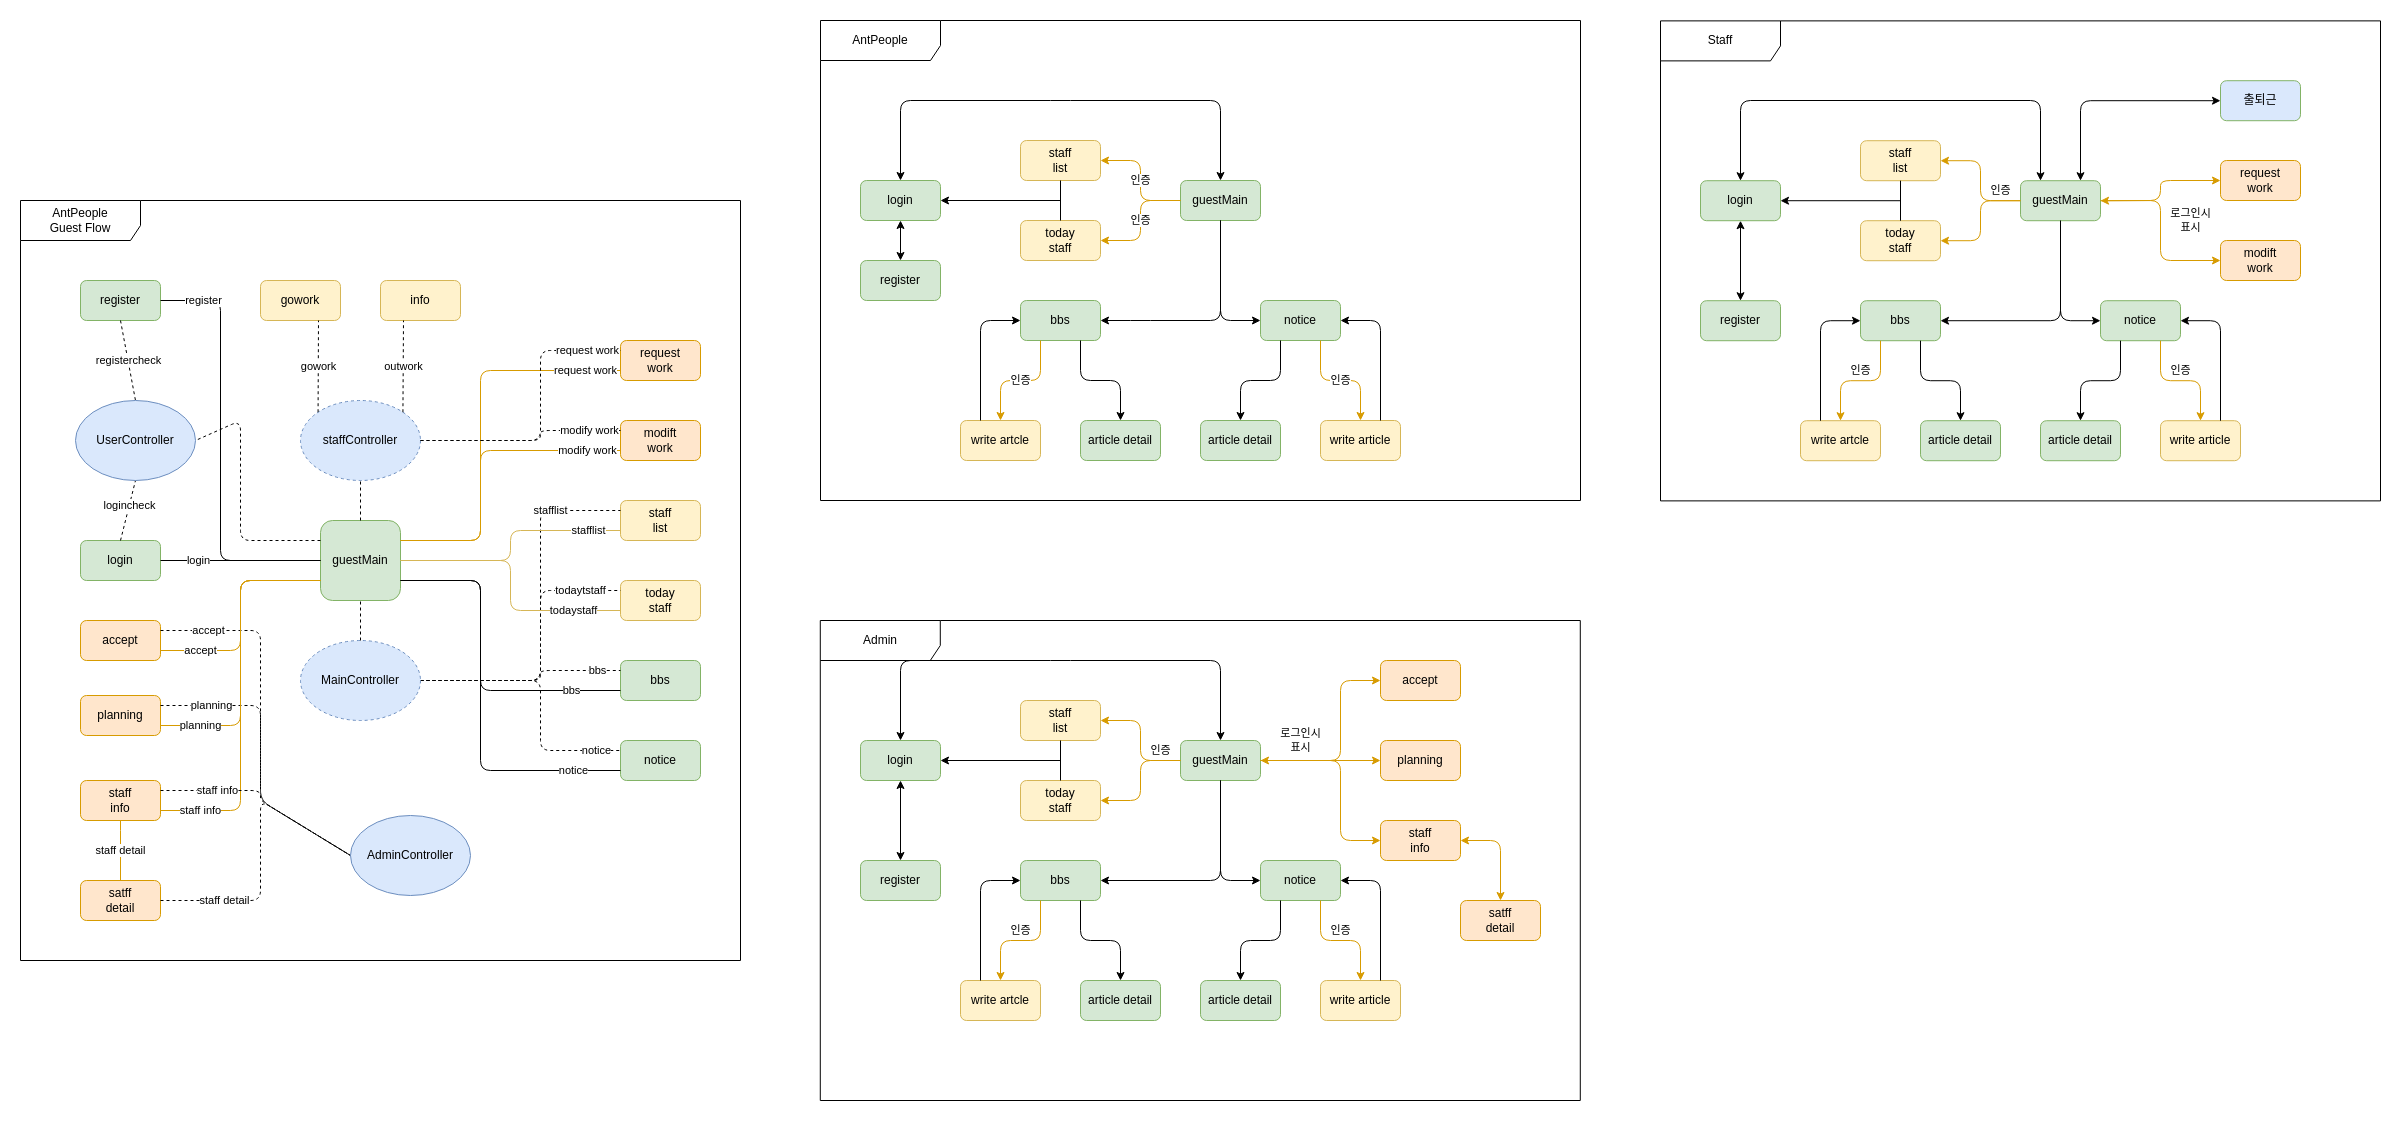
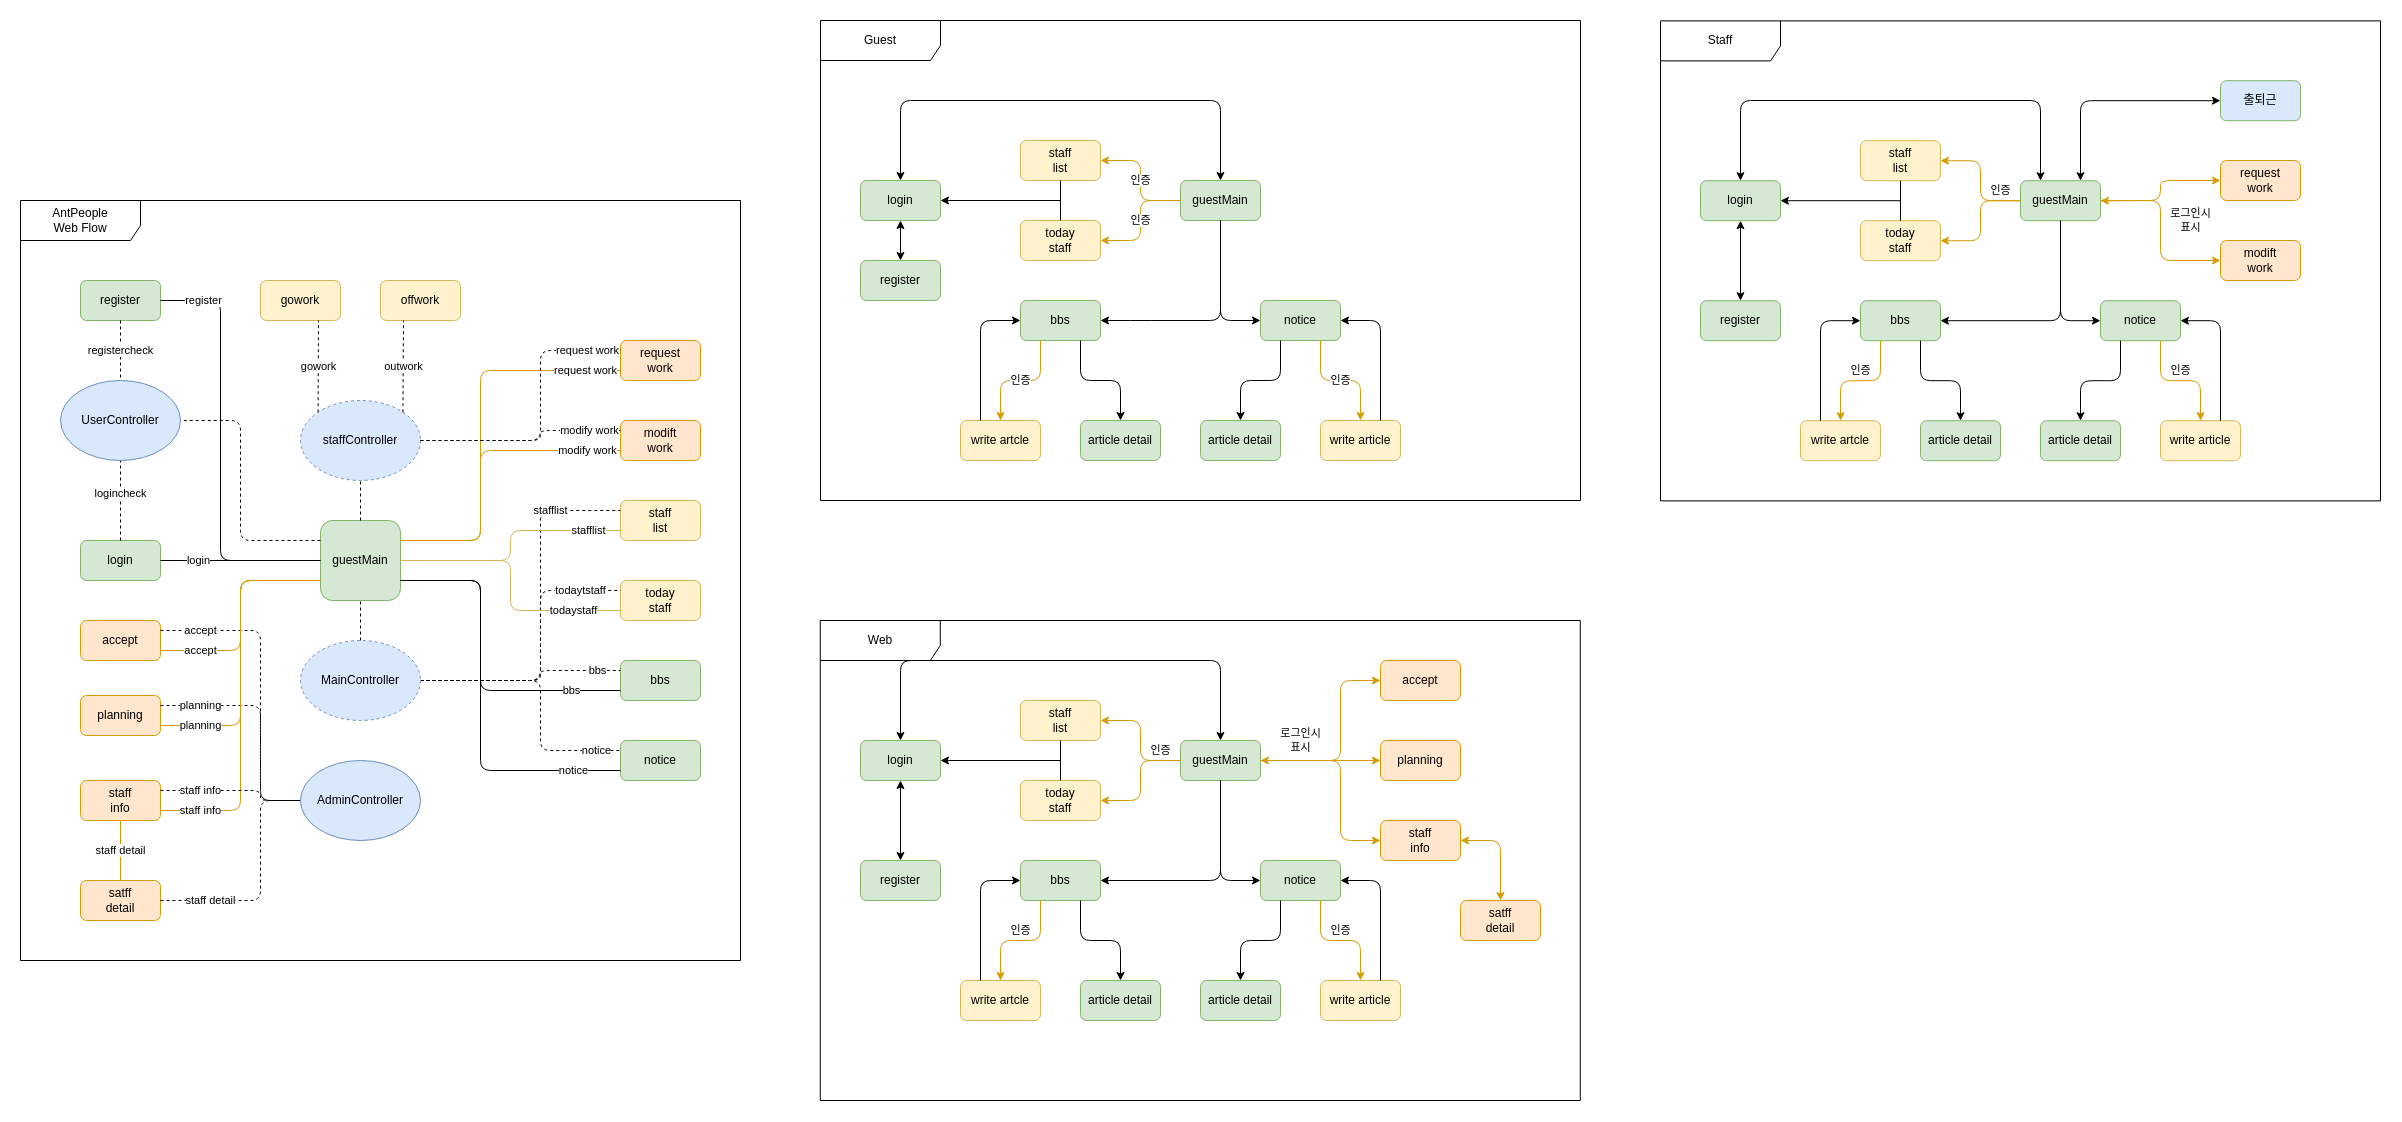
node "AntPeople": label "AntPeople" -> "Guest"
node "AntPeople Guest Flow": label "AntPeople Guest Flow" -> "AntPeople Web Flow"
node "info": label "info" -> "offwork"
node "UserController": moved (136, 441) -> (121, 421)
node "Admin": label "Admin" -> "Web"
node "AdminController": moved (411, 856) -> (361, 801)
